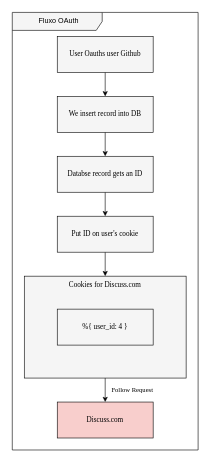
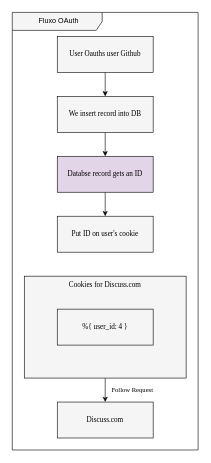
node "Databse record gets an ID": fillcolor #f5f5f5 -> #e1d5e7
edge "Put ID on user's cookie" -> "Cookies for Discuss.com": removed
node "Discuss.com": fillcolor #f8cecc -> #f5f5f5
